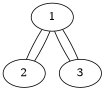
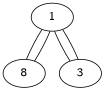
node "2": label "2" -> "8"
